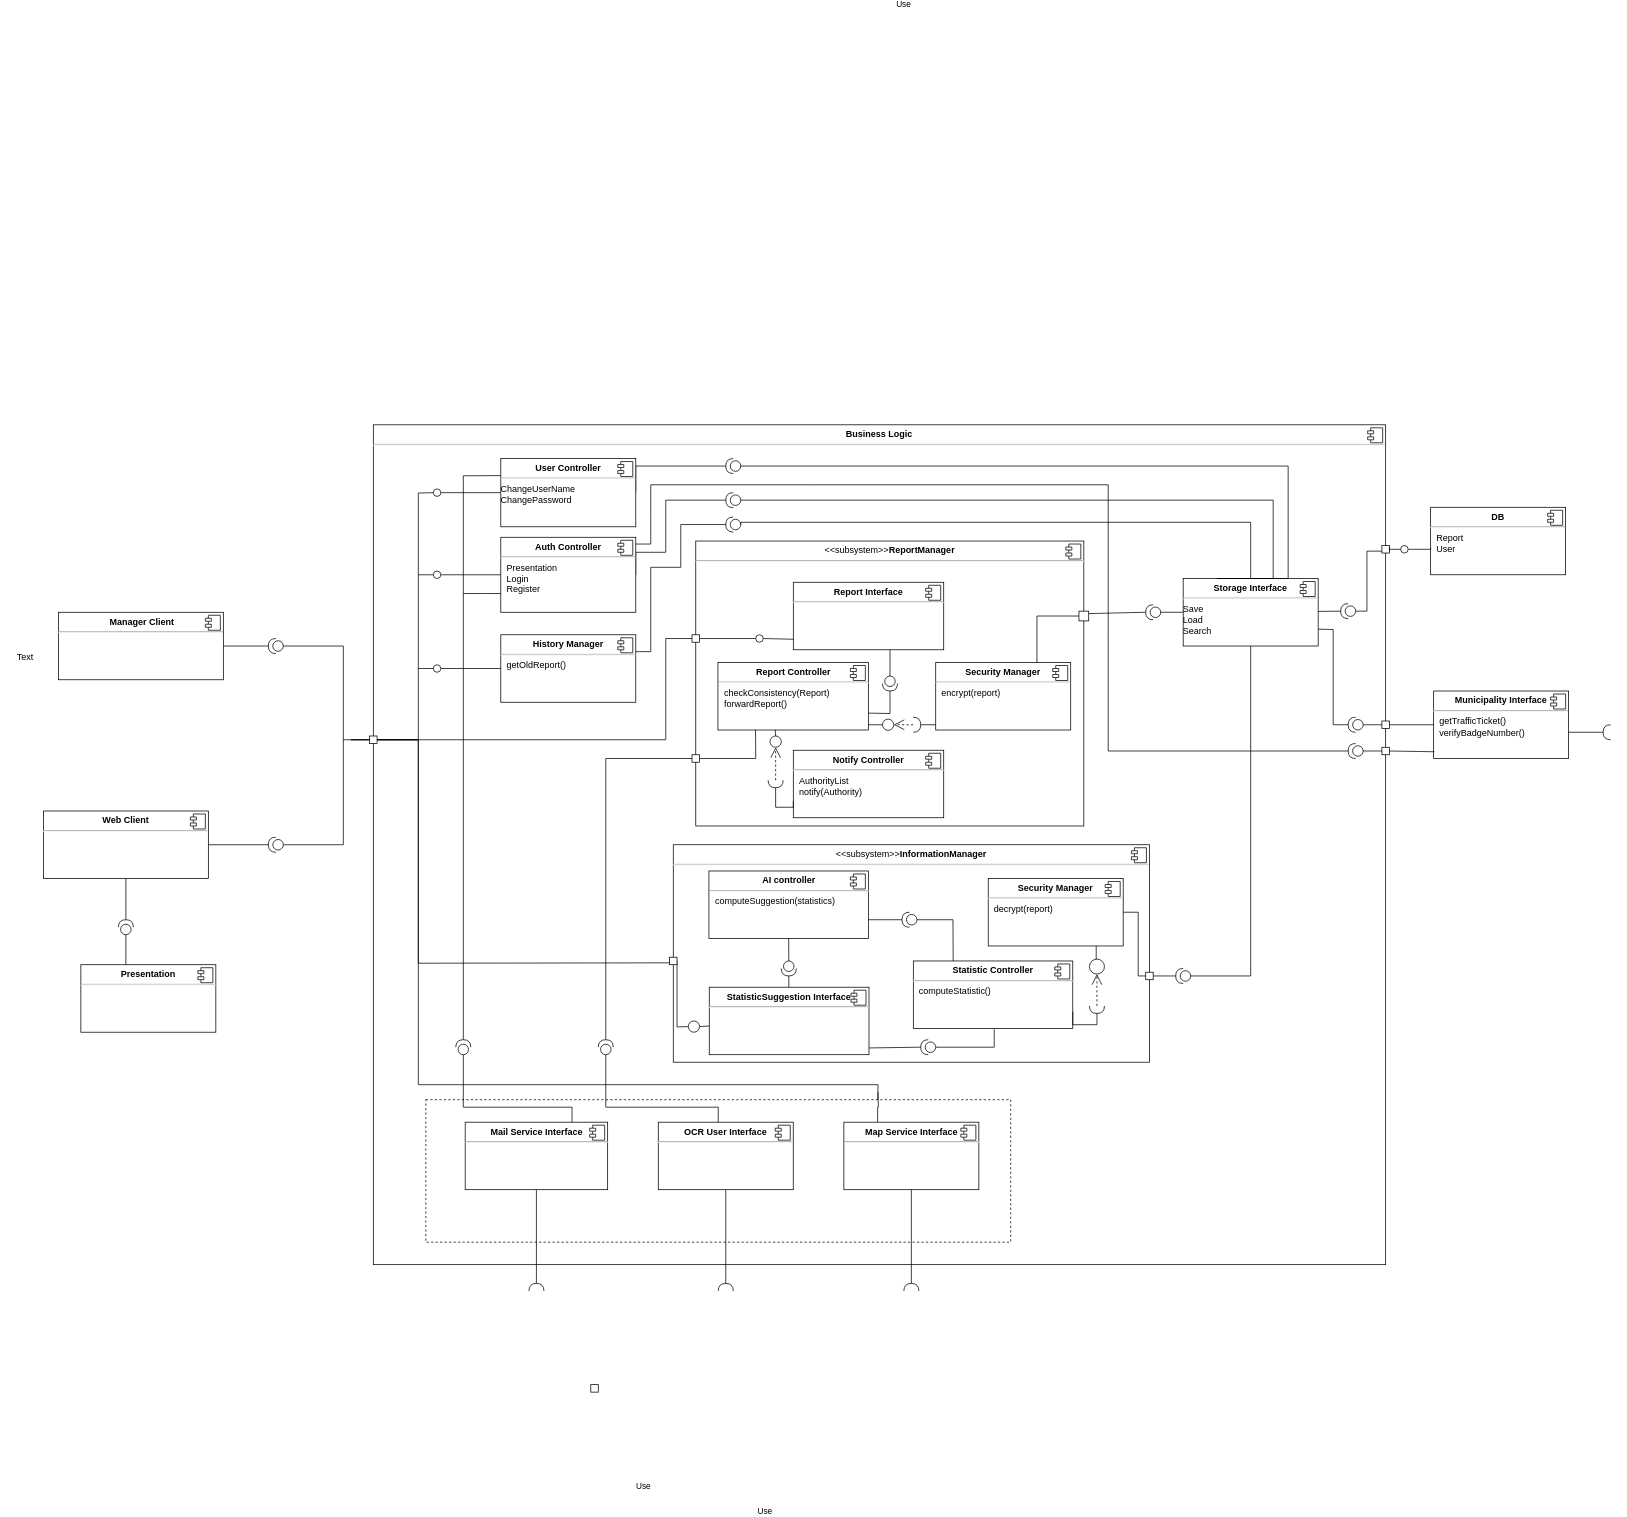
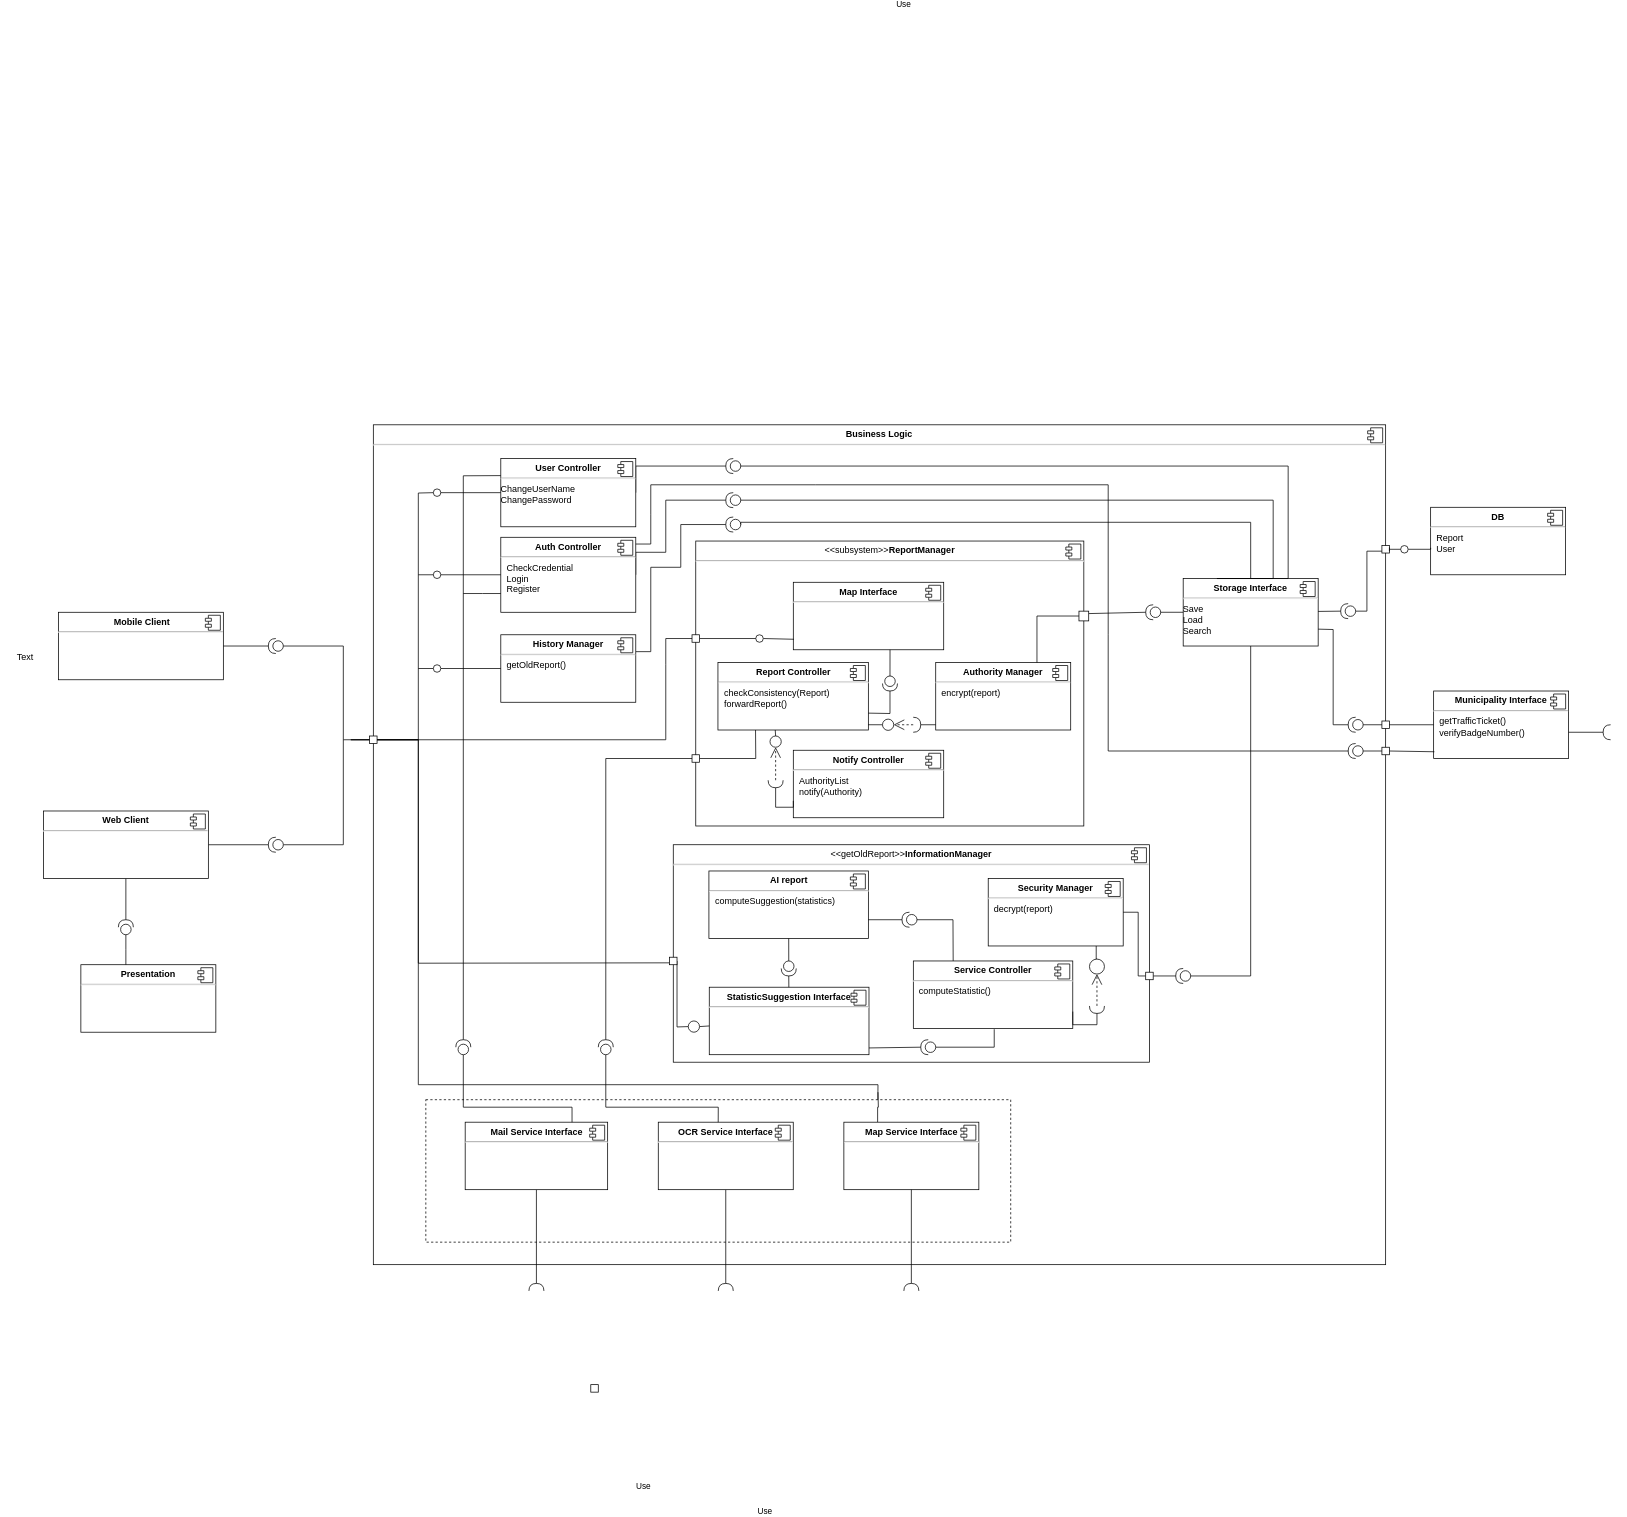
node "Auth Controller Presentation Login Register": label "Auth Controller Presentation Login Register" -> "Auth Controller CheckCredential Login Register"
node "Report Interface": label "Report Interface" -> "Map Interface"
node "Manager Client": label "Manager Client" -> "Mobile Client"
node "Security Manager encrypt(report)": label "Security Manager encrypt(report)" -> "Authority Manager encrypt(report)"
node "<<subsystem>>InformationManager": label "<<subsystem>>InformationManager" -> "<<getOldReport>>InformationManager"
node "AI controller computeSuggestion(statistics)": label "AI controller computeSuggestion(statistics)" -> "AI report computeSuggestion(statistics)"
node "Statistic Controller computeStatistic()": label "Statistic Controller computeStatistic()" -> "Service Controller computeStatistic()"
node "OCR User Interface": label "OCR User Interface" -> "OCR Service Interface"
